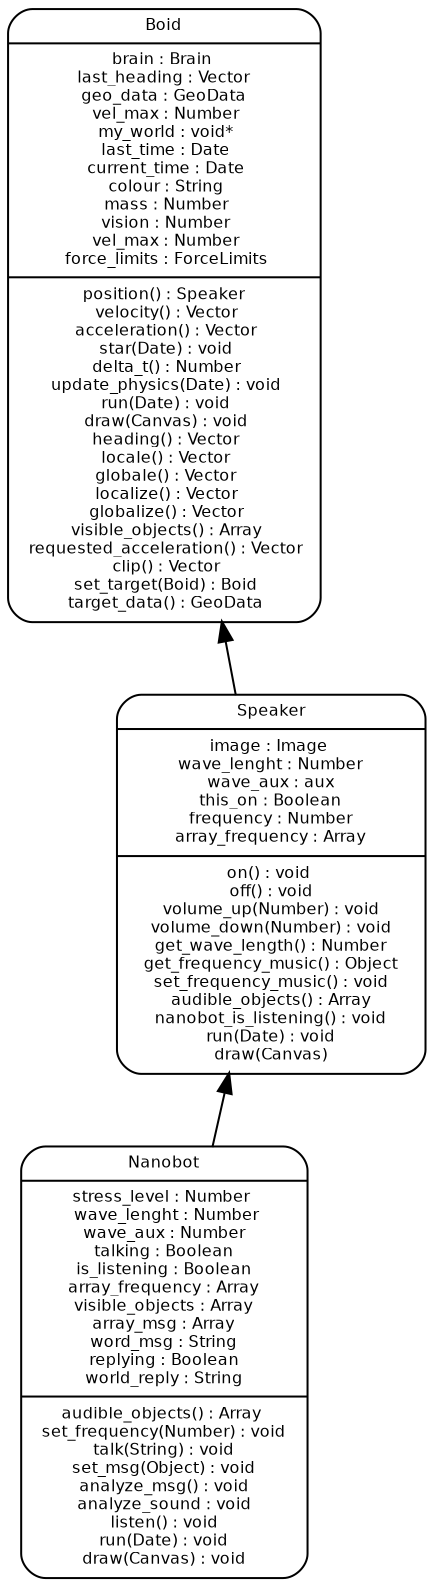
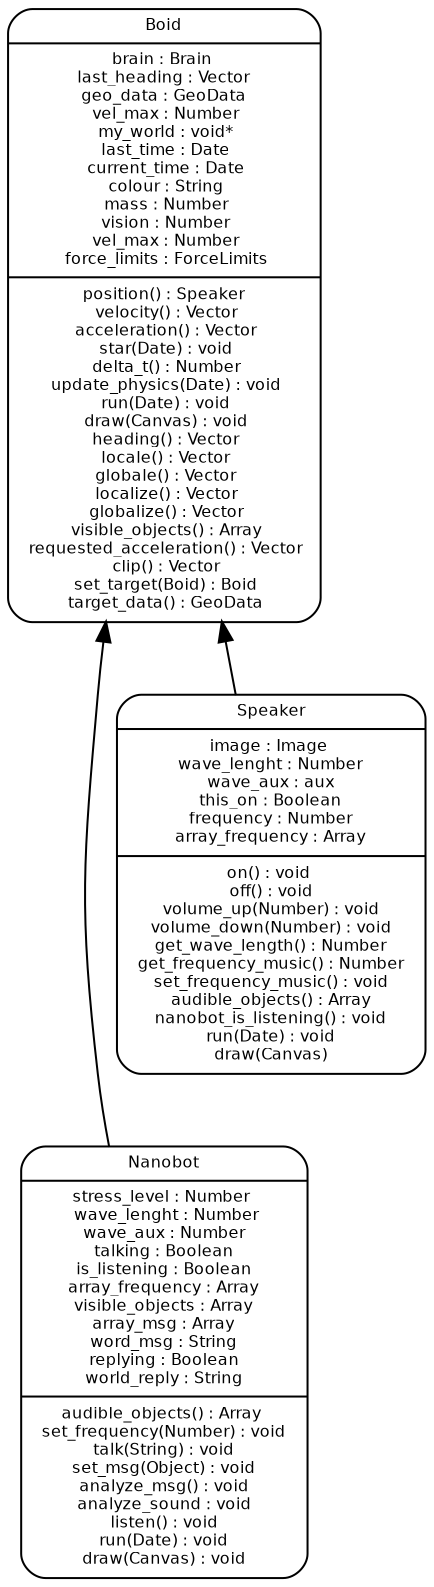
node "Speaker": text "get_frequency_music() : Object" -> "get_frequency_music() : Number"
edge "Nanobot" -> "Speaker": now "Nanobot" -> "Boid"
